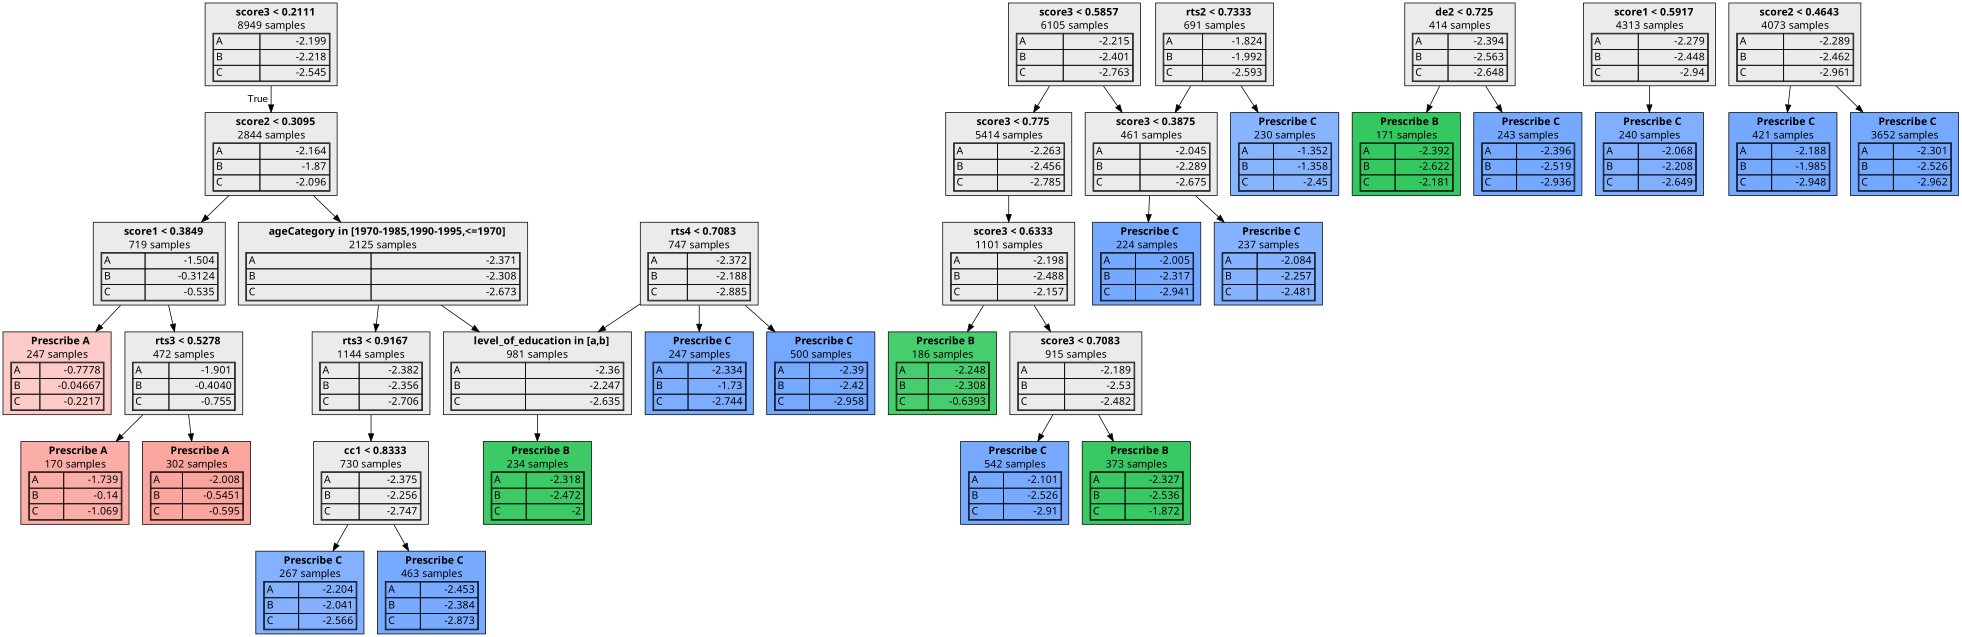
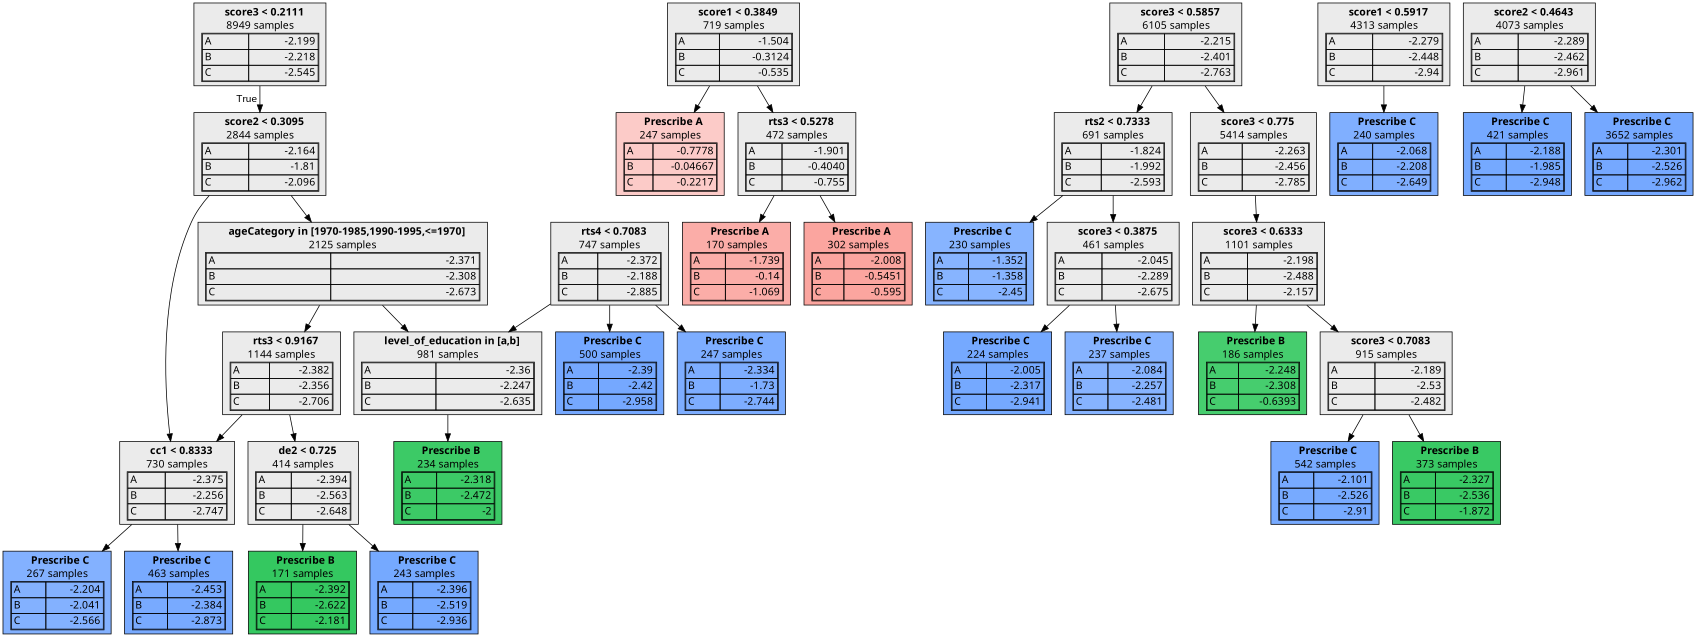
edge "score3 < 0.5857" -> "score3 < 0.3875": now "score3 < 0.5857" -> "rts2 < 0.7333"
node "score2 < 0.3095": text "-1.87" -> "-1.81"
edge "score2 < 0.3095" -> "score1 < 0.3849": now "score2 < 0.3095" -> "cc1 < 0.8333"
edge "rts3 < 0.9167" -> "de2 < 0.725": added
